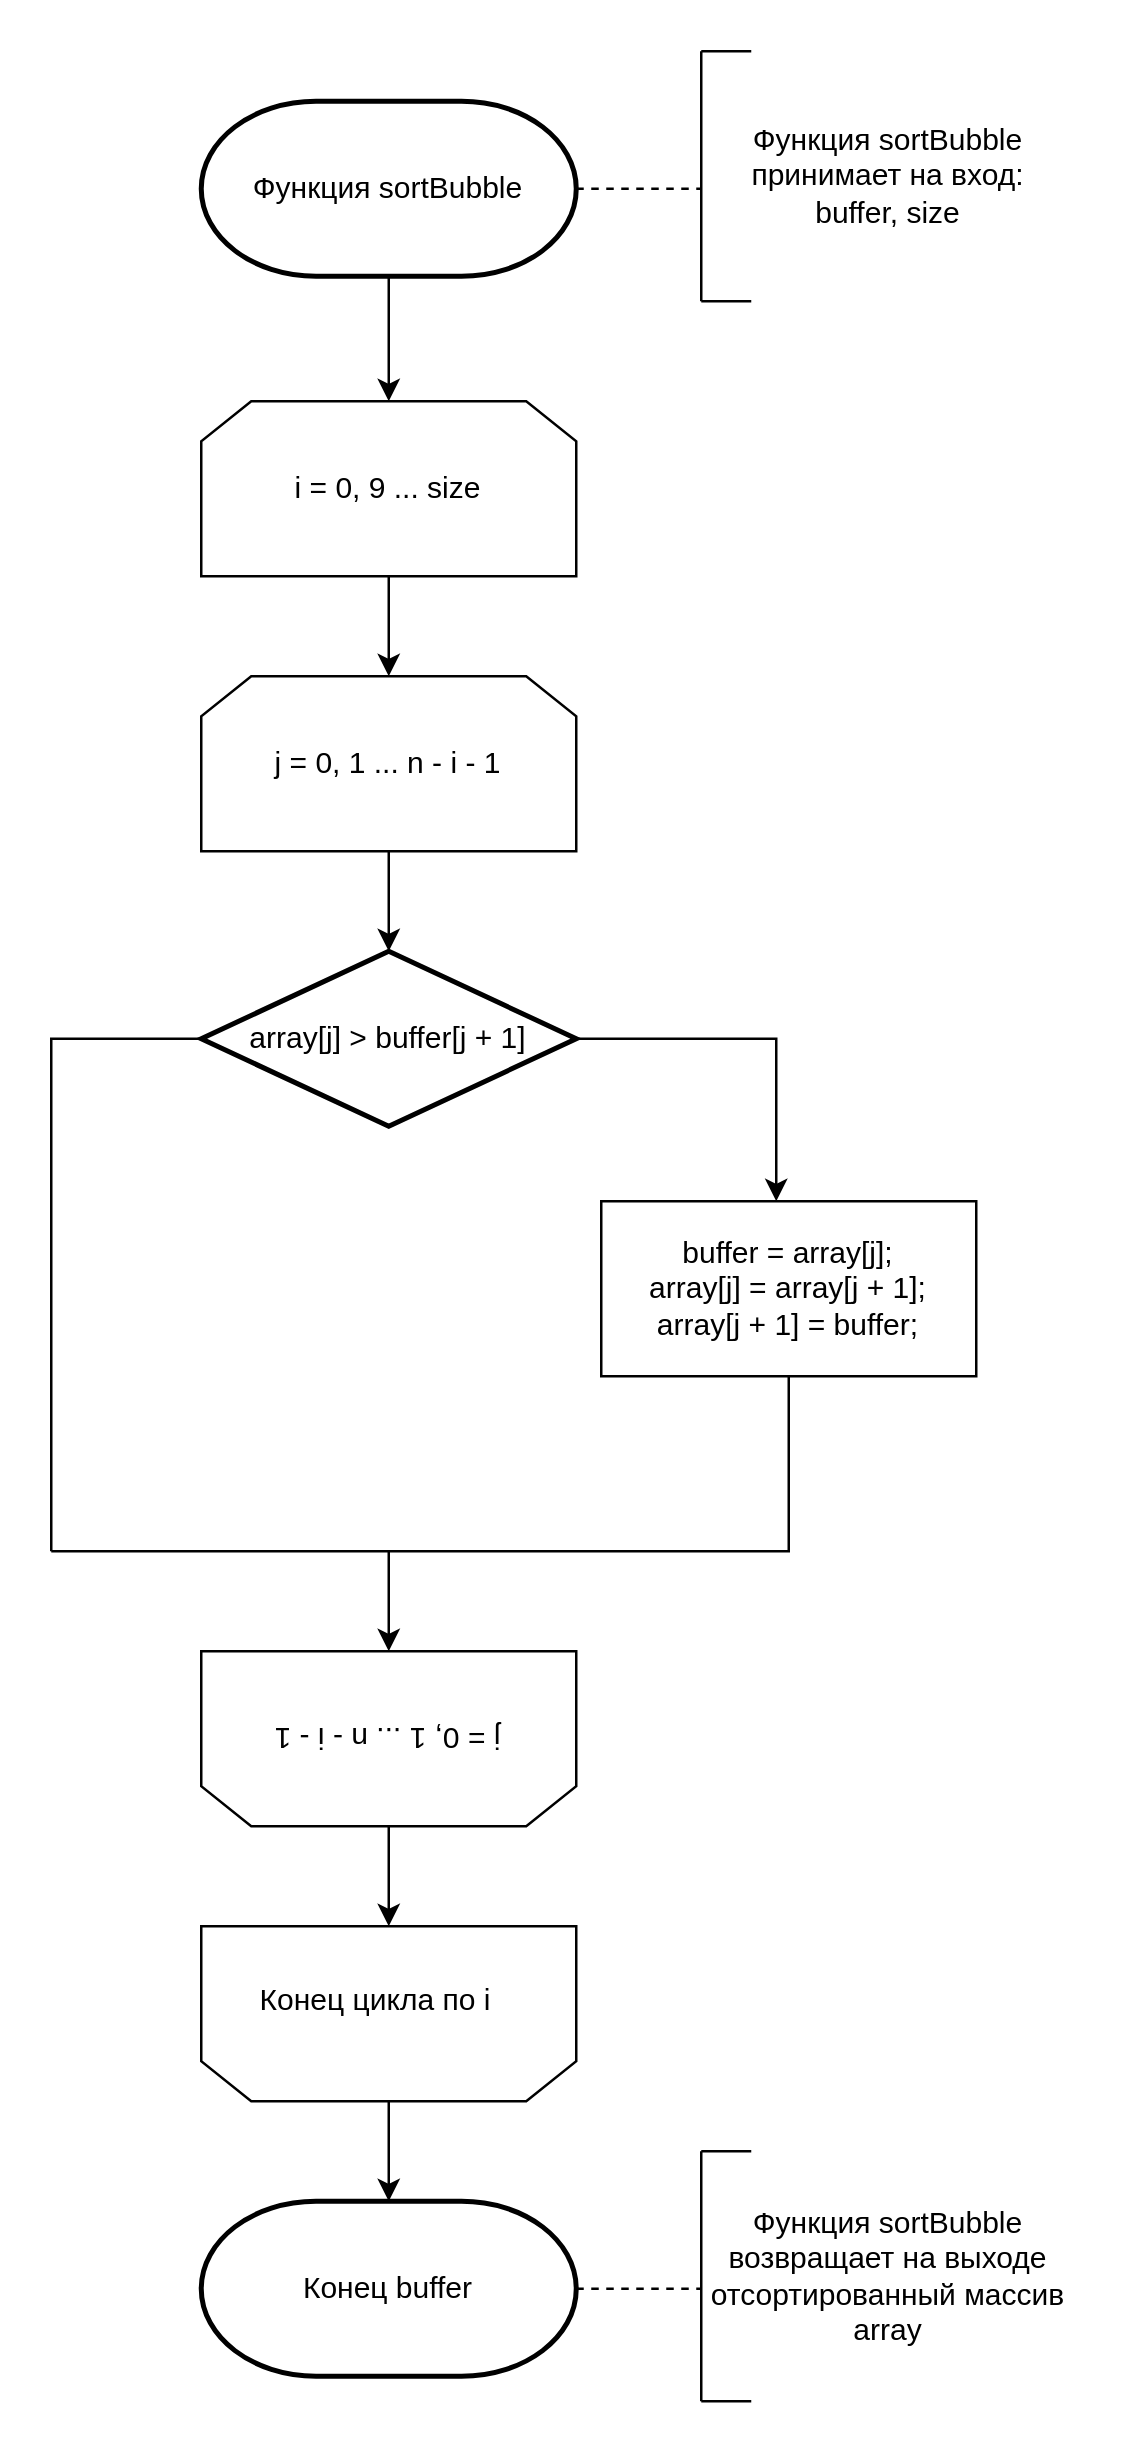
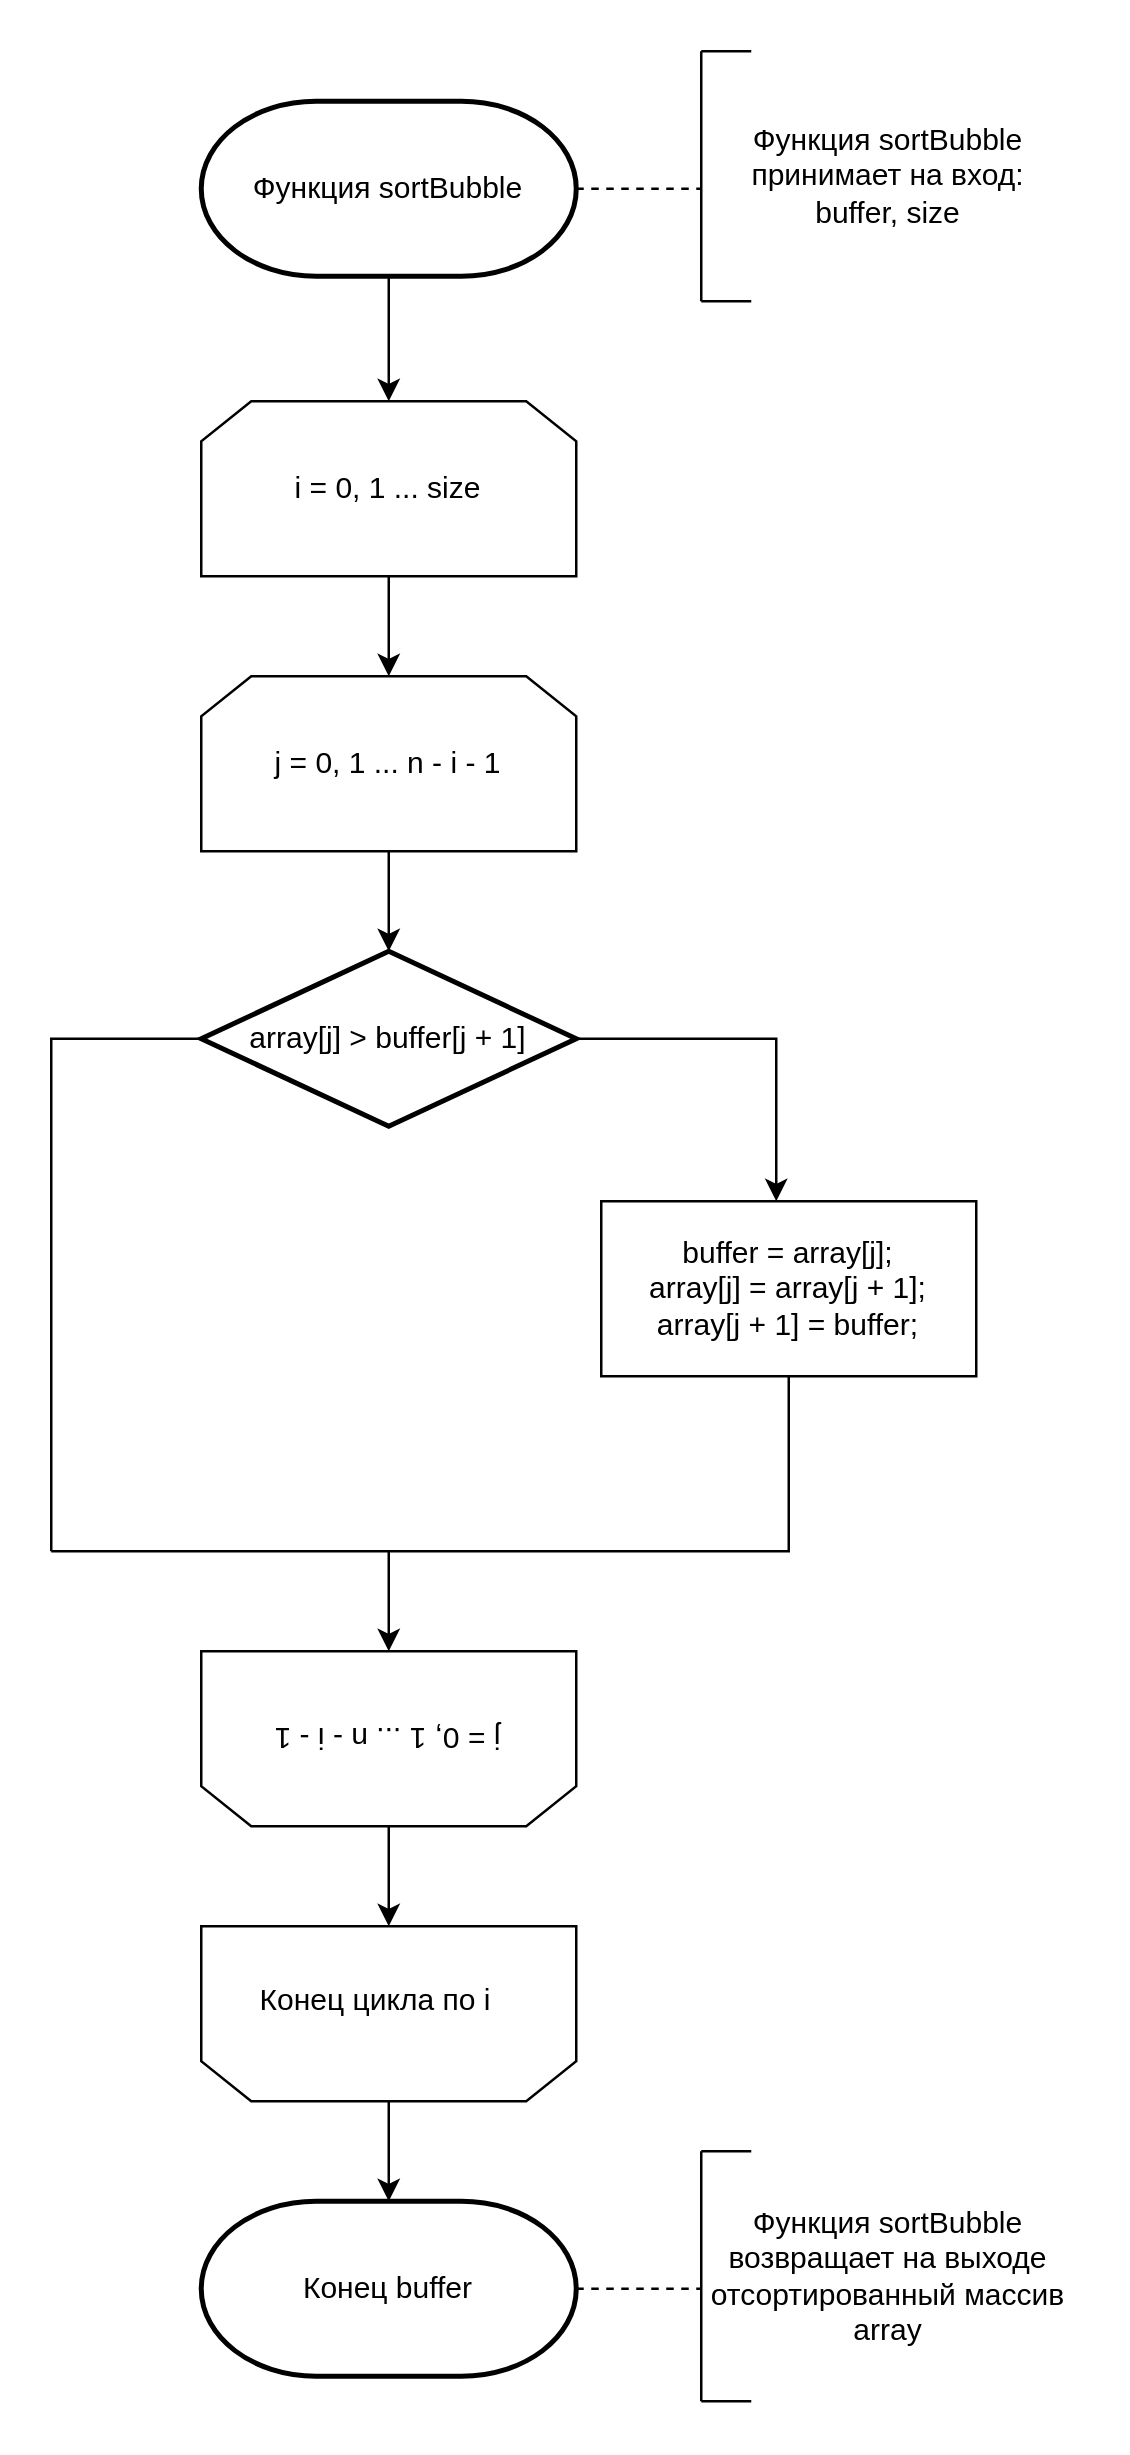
node "i = 0, 9 ... size": label "i = 0, 9 ... size" -> "i = 0, 1 ... size"
